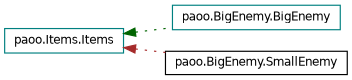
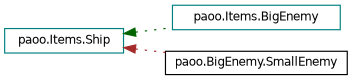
node "paoo.BigEnemy.BigEnemy": label "paoo.BigEnemy.BigEnemy" -> "paoo.Items.BigEnemy"
node "paoo.Items.Items": label "paoo.Items.Items" -> "paoo.Items.Ship"
